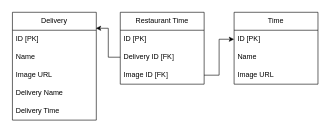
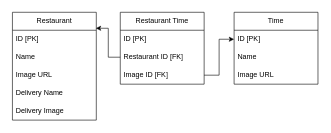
node "Delivery": label "Delivery" -> "Restaurant"
node "Delivery ID [FK]": label "Delivery ID [FK]" -> "Restaurant ID [FK]"
node "Delivery Time": label "Delivery Time" -> "Delivery Image"
